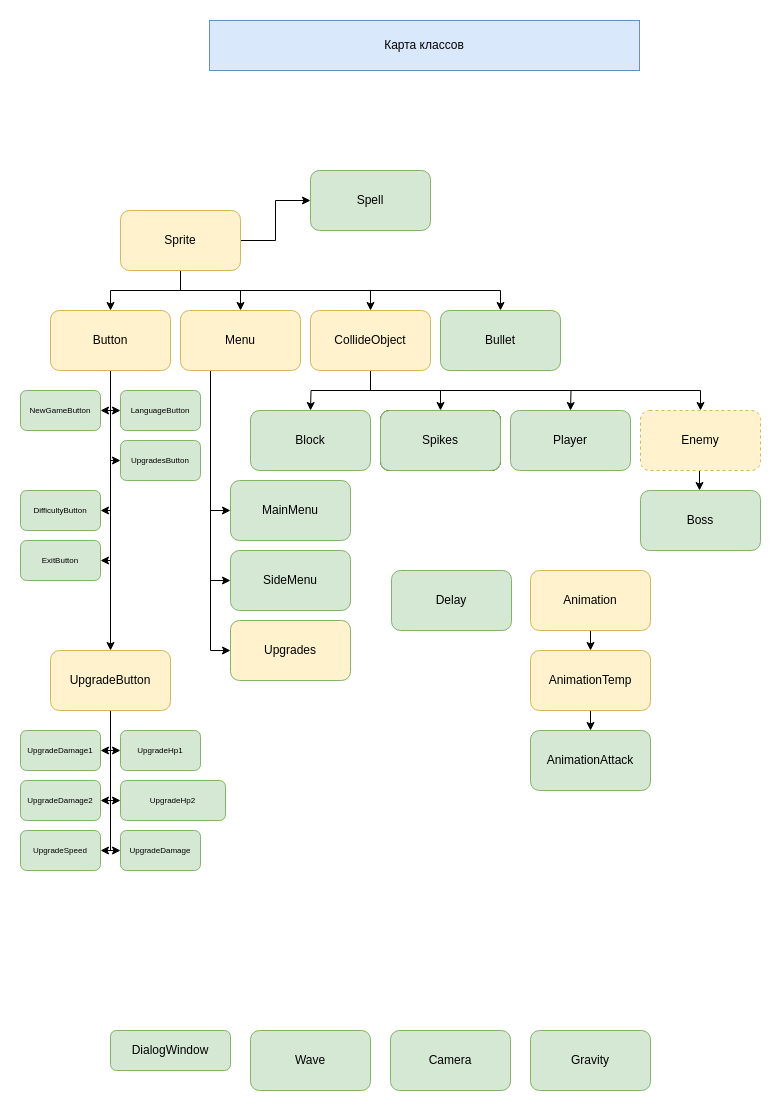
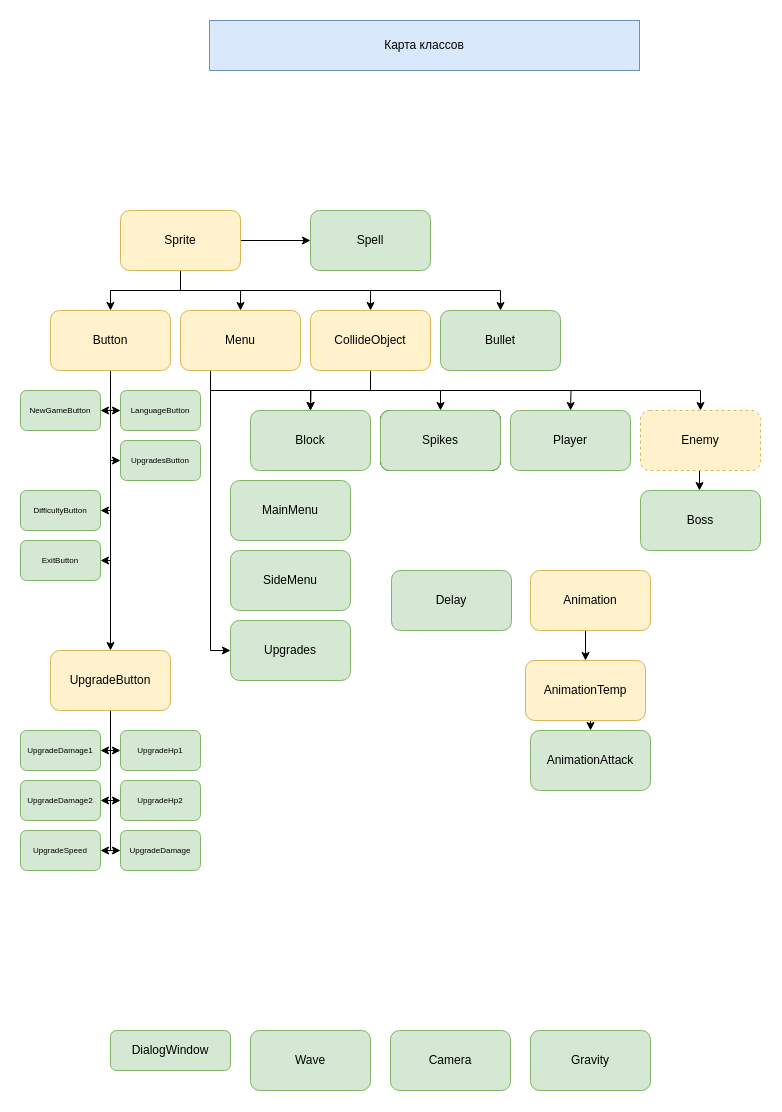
node "Spell": moved (371, 201) -> (371, 241)
edge "Menu" -> "MainMenu": now "Menu" -> "Block"
edge "Menu" -> "SideMenu": removed
node "Upgrades": fillcolor #fff2cc -> #d5e8d4
node "AnimationTemp": moved (591, 681) -> (586, 691)
node "UpgradeHp2": size 105x40 -> 80x40
